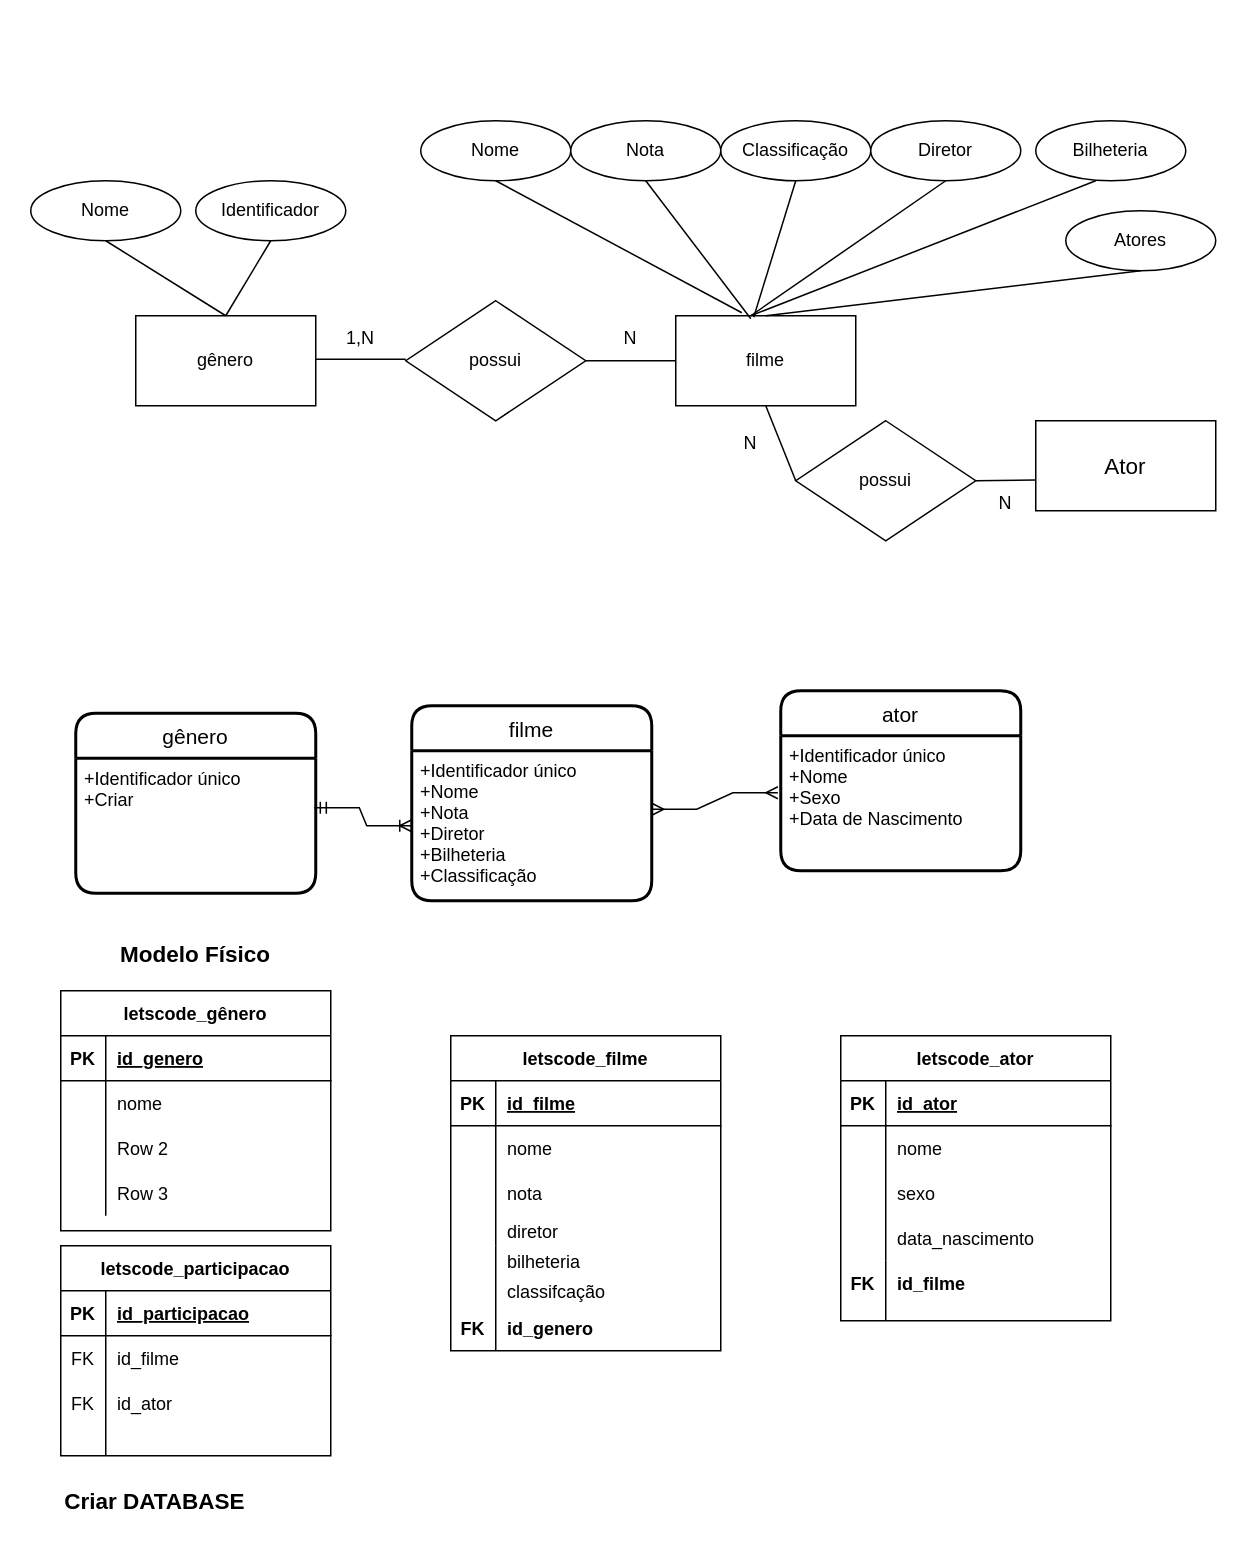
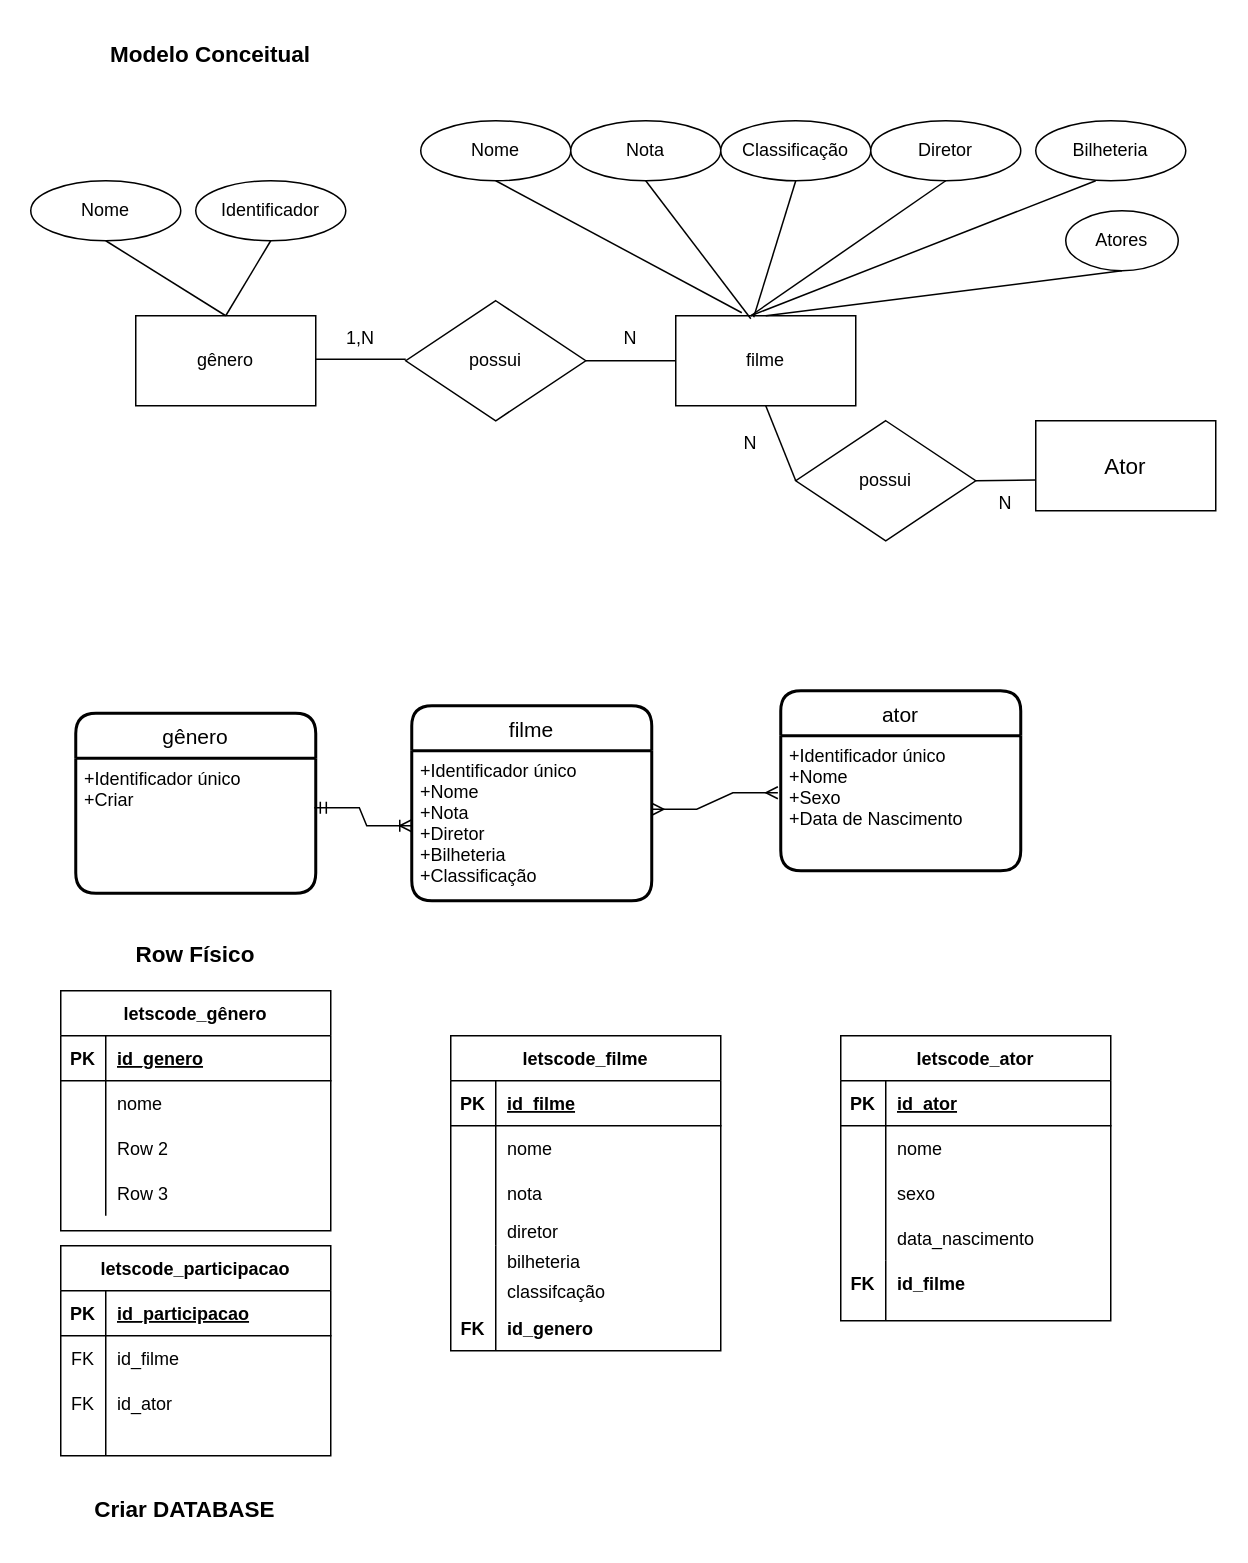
node "Modelo Conceitual": added
node "Atores": size 150x60 -> 113x60
node "Modelo Físico": label "Modelo Físico" -> "Row Físico"
node "Criar DATABASE": moved (158, 1501) -> (188, 1508)
